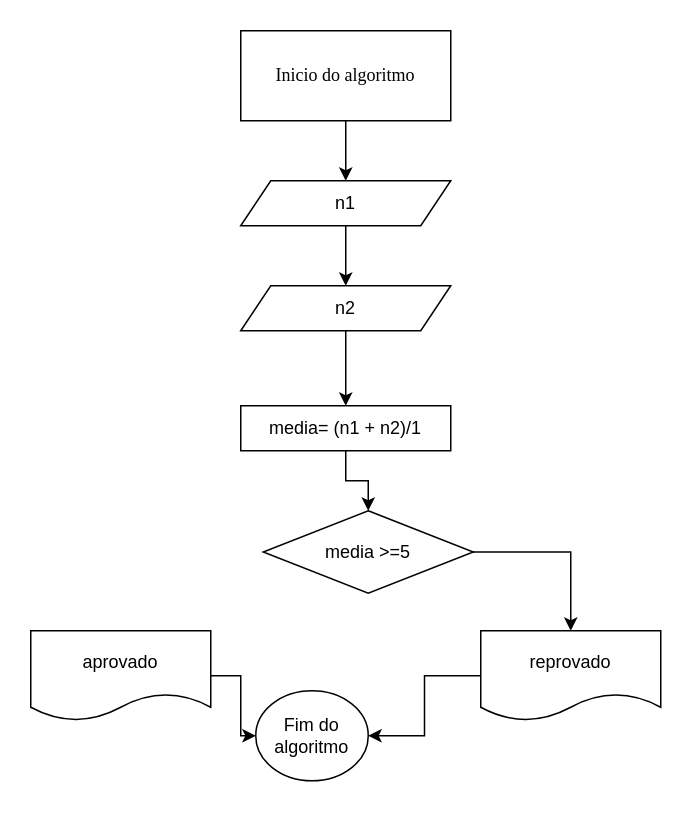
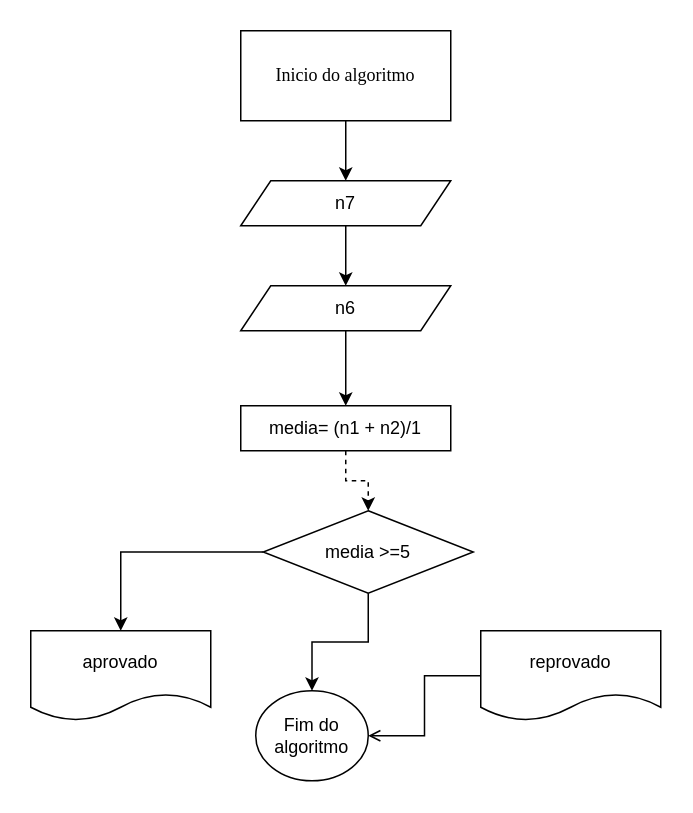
node "n1": label "n1" -> "n7"
node "n2": label "n2" -> "n6"
edge "media= (n1 + n2)/1" -> "media >=5": style solid -> dashed
edge "media >=5" -> "aprovado": added
edge "media >=5" -> "reprovado": now "media >=5" -> "Fim do algoritmo"
edge "aprovado" -> "Fim do algoritmo": removed
edge "reprovado" -> "Fim do algoritmo": arrowhead classic -> open
